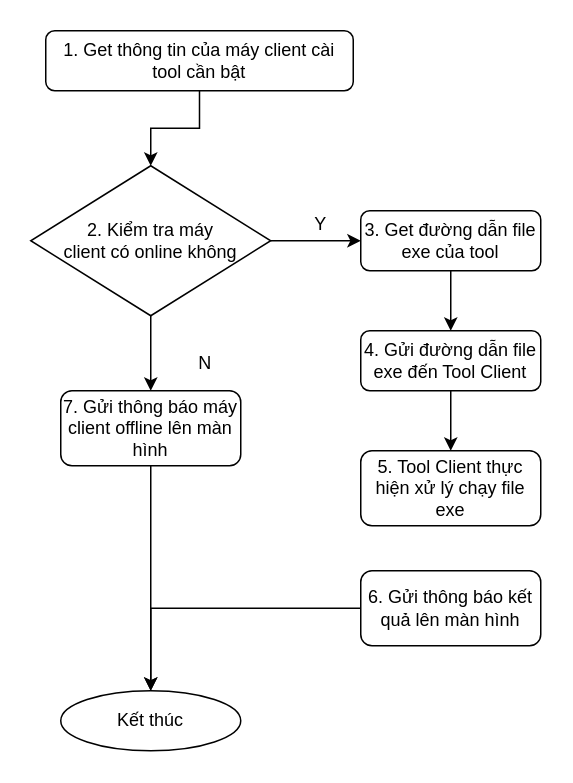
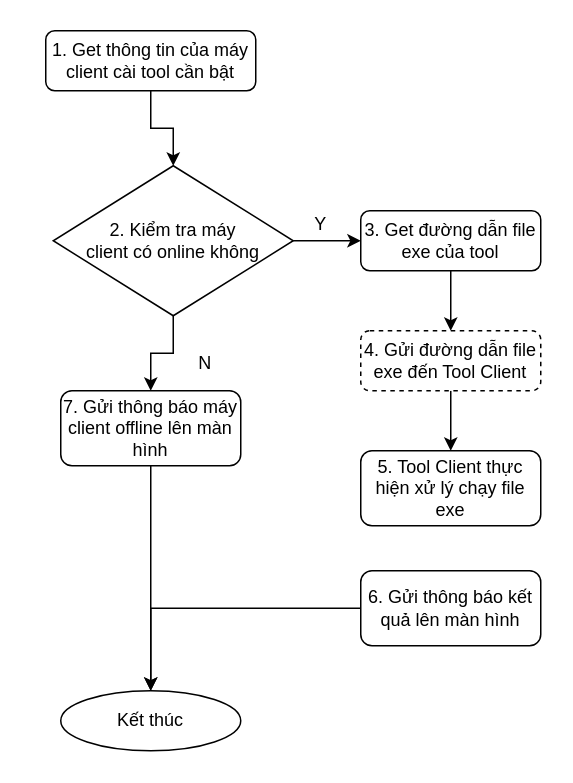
node "1. Get thông tin của máy client cài tool cần bật": size 308x60 -> 210x60
node "2. Kiểm tra máy client có online không": moved (151, 241) -> (173, 241)
node "4. Gửi đường dẫn file exe đến Tool Client": style solid -> dashed
